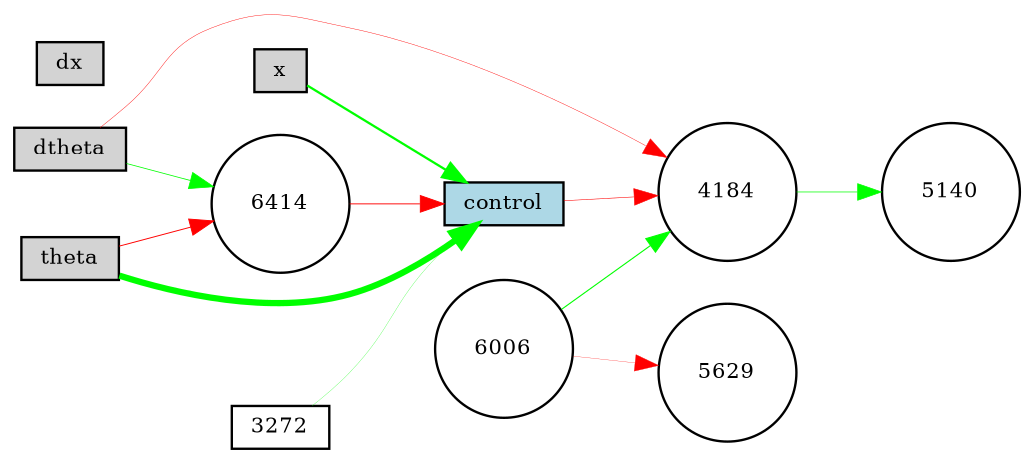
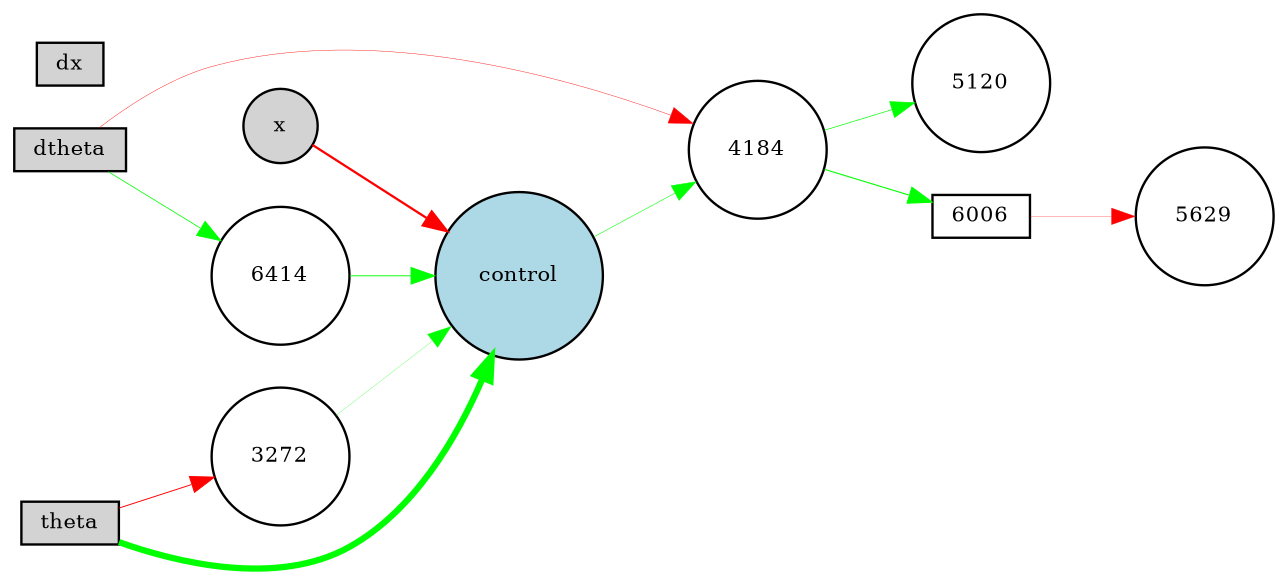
node "x": shape box -> circle
edge "x" -> "control": color green -> red
node "5140": label "5140" -> "5120"
edge "control" -> "4184": color red -> green
edge "6414" -> "control": color red -> green
node "control": shape box -> circle
edge "theta" -> "6414": now "theta" -> "3272"
edge "6006" -> "4184": reversed
node "6006": shape circle -> box
node "3272": shape box -> circle
